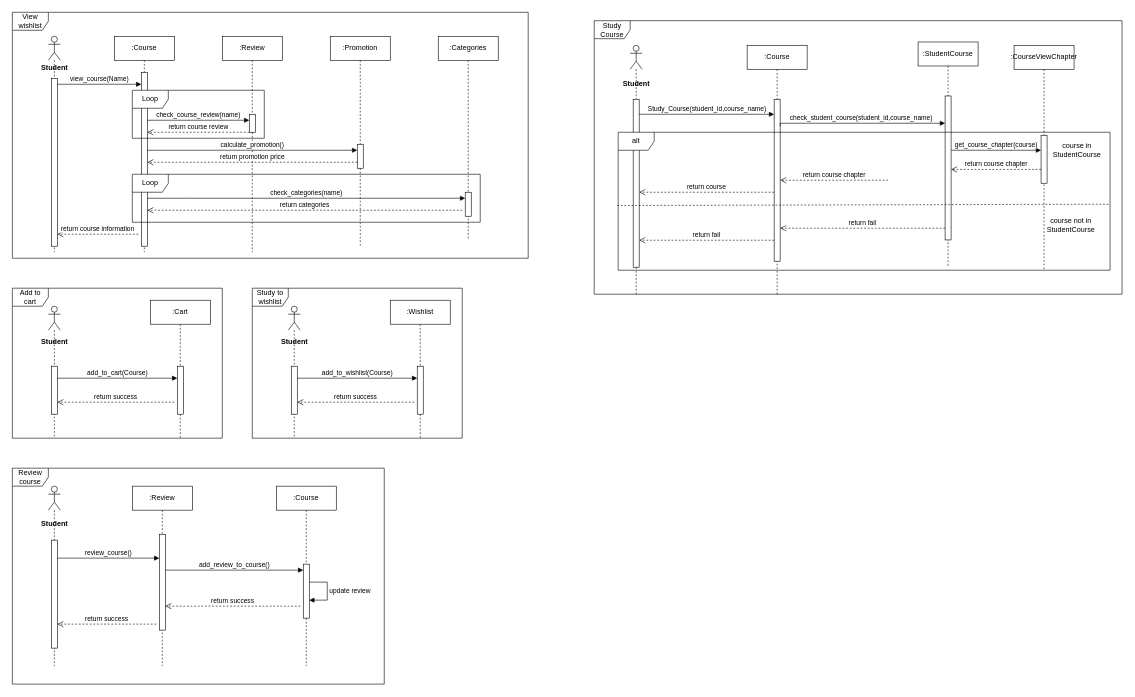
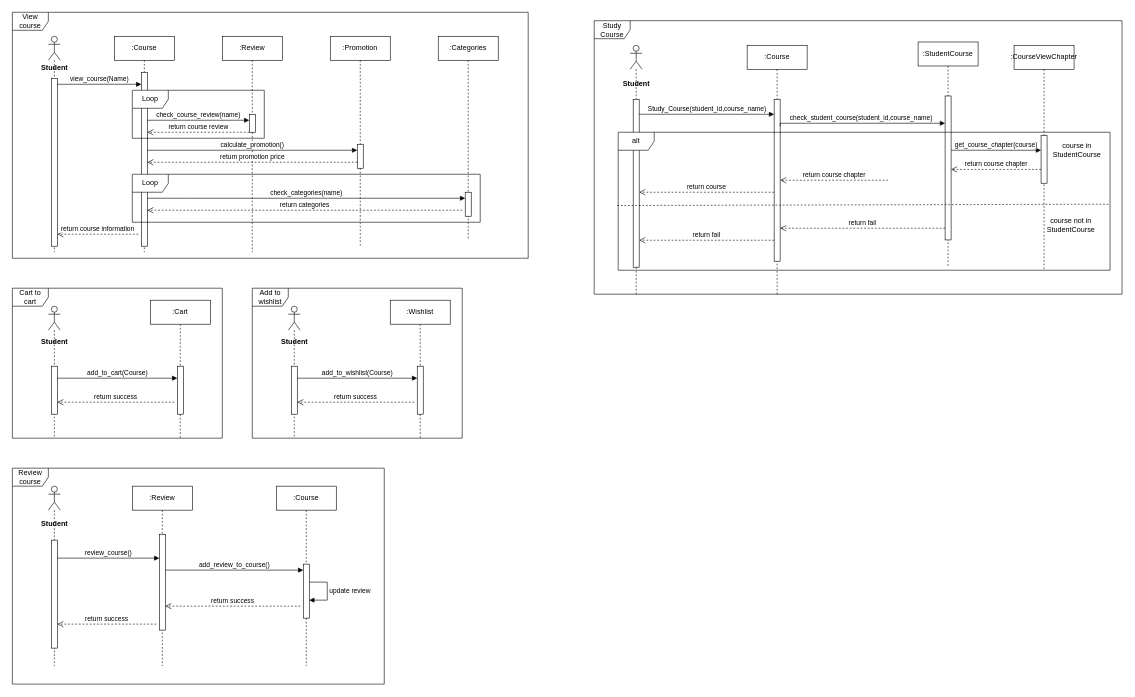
node "View wishlist": label "View wishlist" -> "View course"
node "Add to cart": label "Add to cart" -> "Cart to cart"
node "Study to wishlist": label "Study to wishlist" -> "Add to wishlist"
